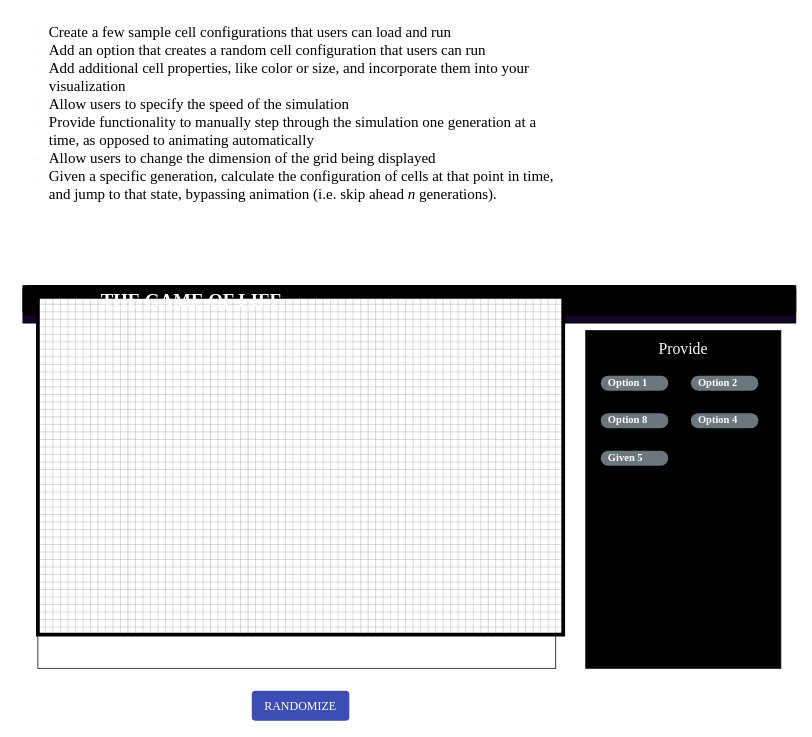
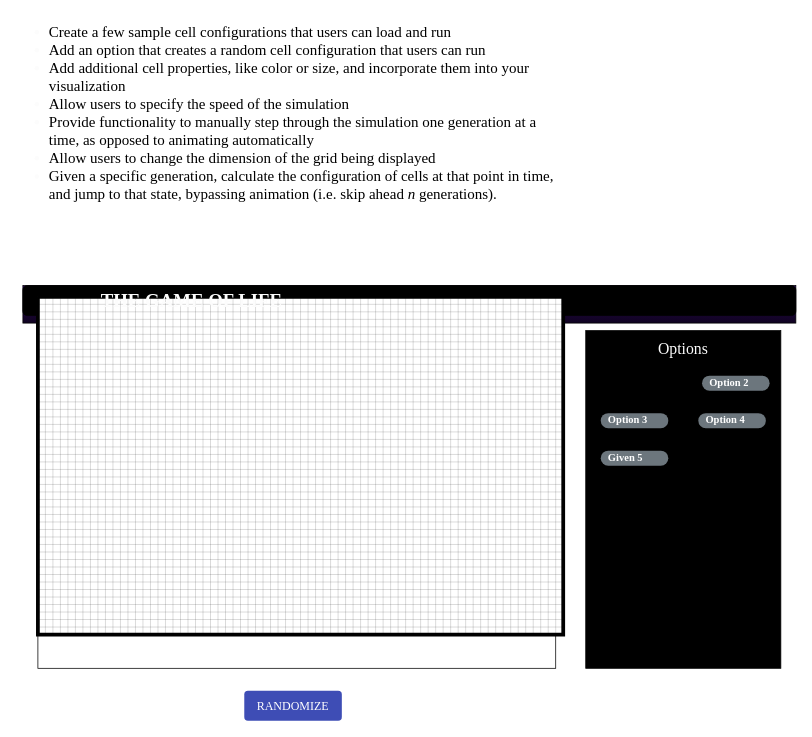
node "Provide": label "Provide" -> "Options"
node "Option 1": removed
node "Option 2": moved (724, 383) -> (735, 383)
node "Option 8": label "Option 8" -> "Option 3"
node "Option 4": moved (724, 420) -> (732, 420)
node "RANDOMIZE": moved (300, 705) -> (293, 705)
